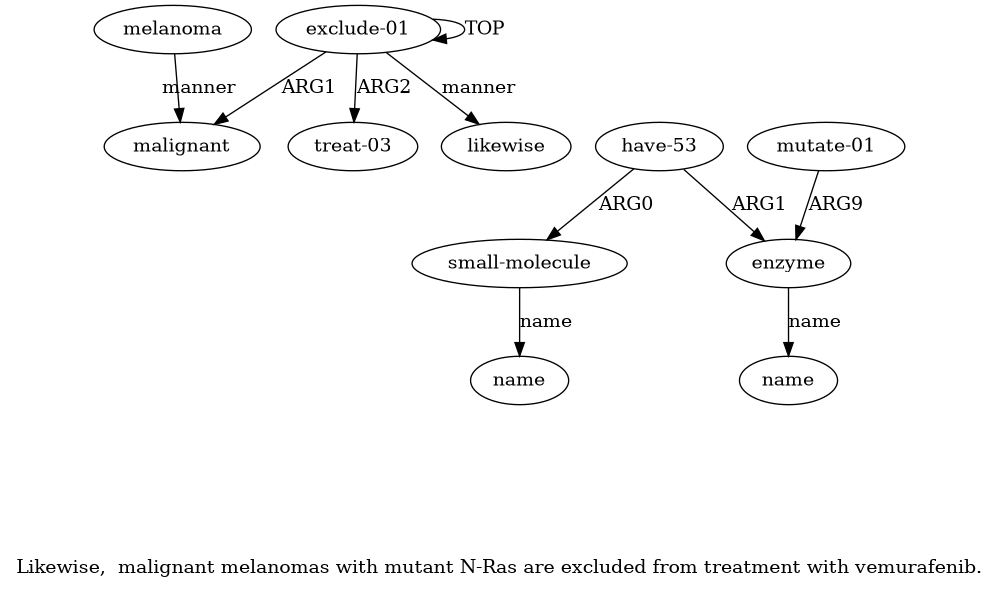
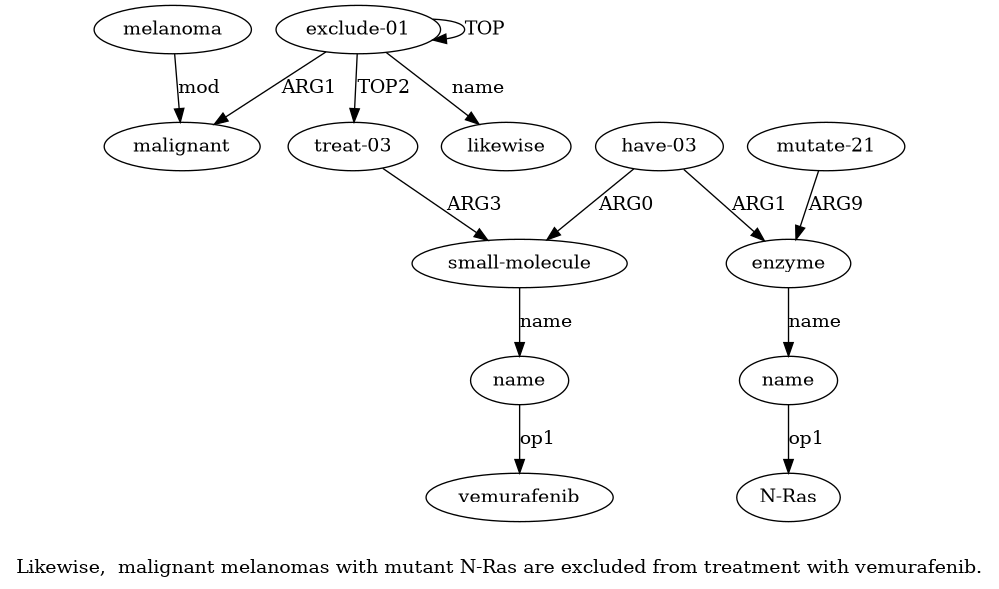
edge "melanoma" -> "malignant": label "manner" -> "mod"
edge "exclude-01" -> "treat-03": label "ARG2" -> "TOP2"
edge "exclude-01" -> "likewise": label "manner" -> "name"
node "have-53": label "have-53" -> "have-03"
node "mutate-01": label "mutate-01" -> "mutate-21"
edge "treat-03" -> "small-molecule": added, label "ARG3"
node "vemurafenib": added
node "N-Ras": added
